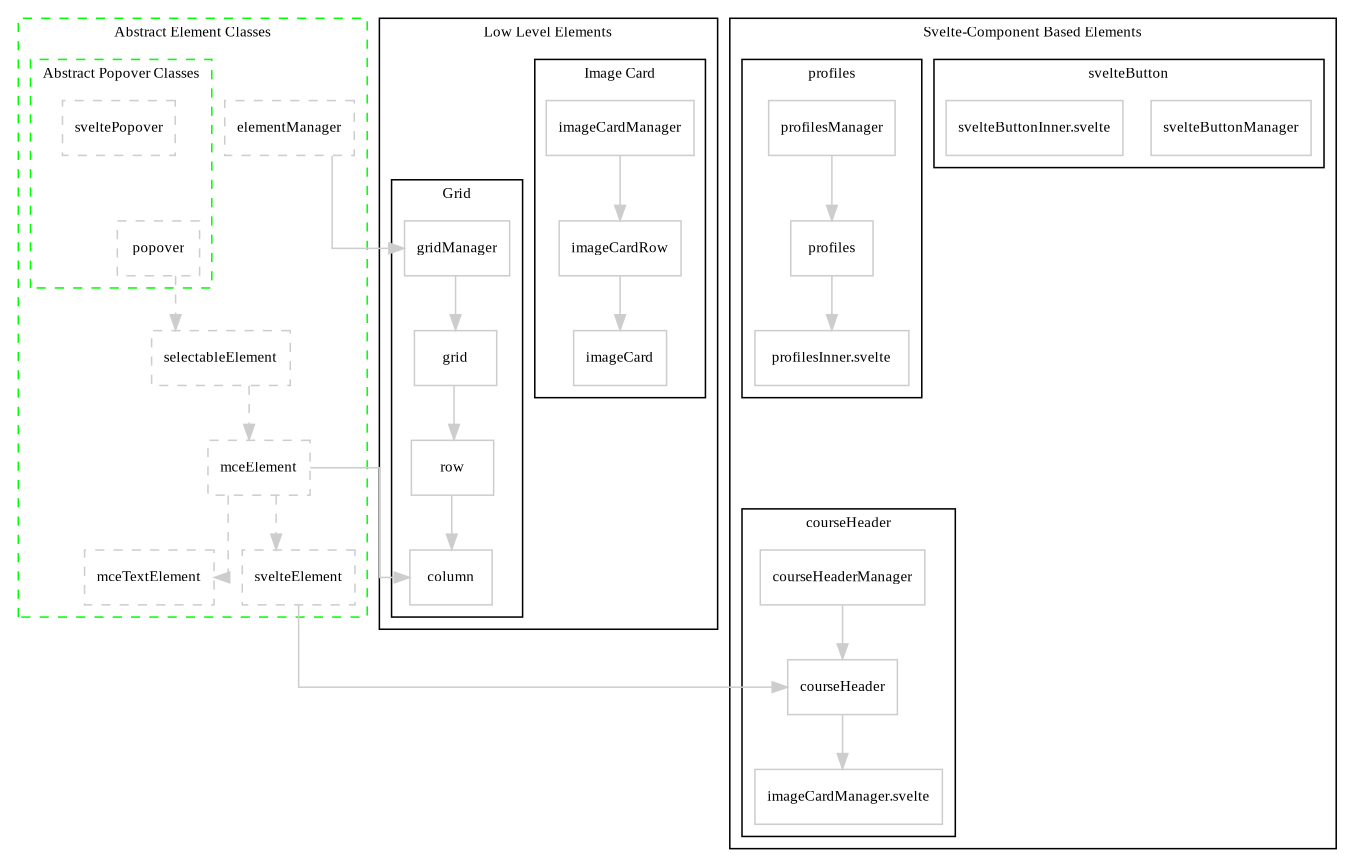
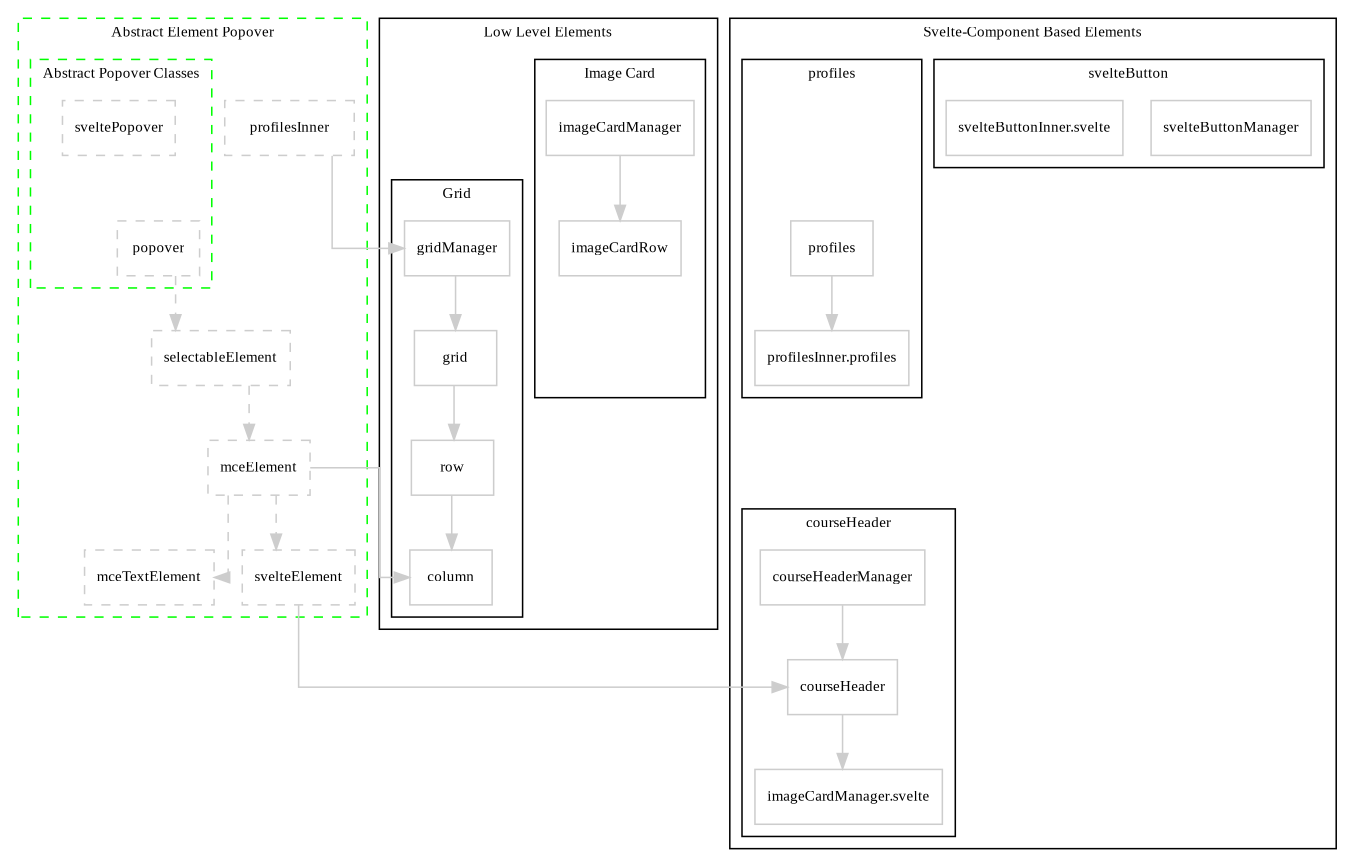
cluster "Abstract Element Classes": label "Abstract Element Classes" -> "Abstract Element Popover"
node "elementManager": label "elementManager" -> "profilesInner"
node "profilesManager": removed
node "imageCard": removed
node "profilesInner.svelte": label "profilesInner.svelte" -> "profilesInner.profiles"
